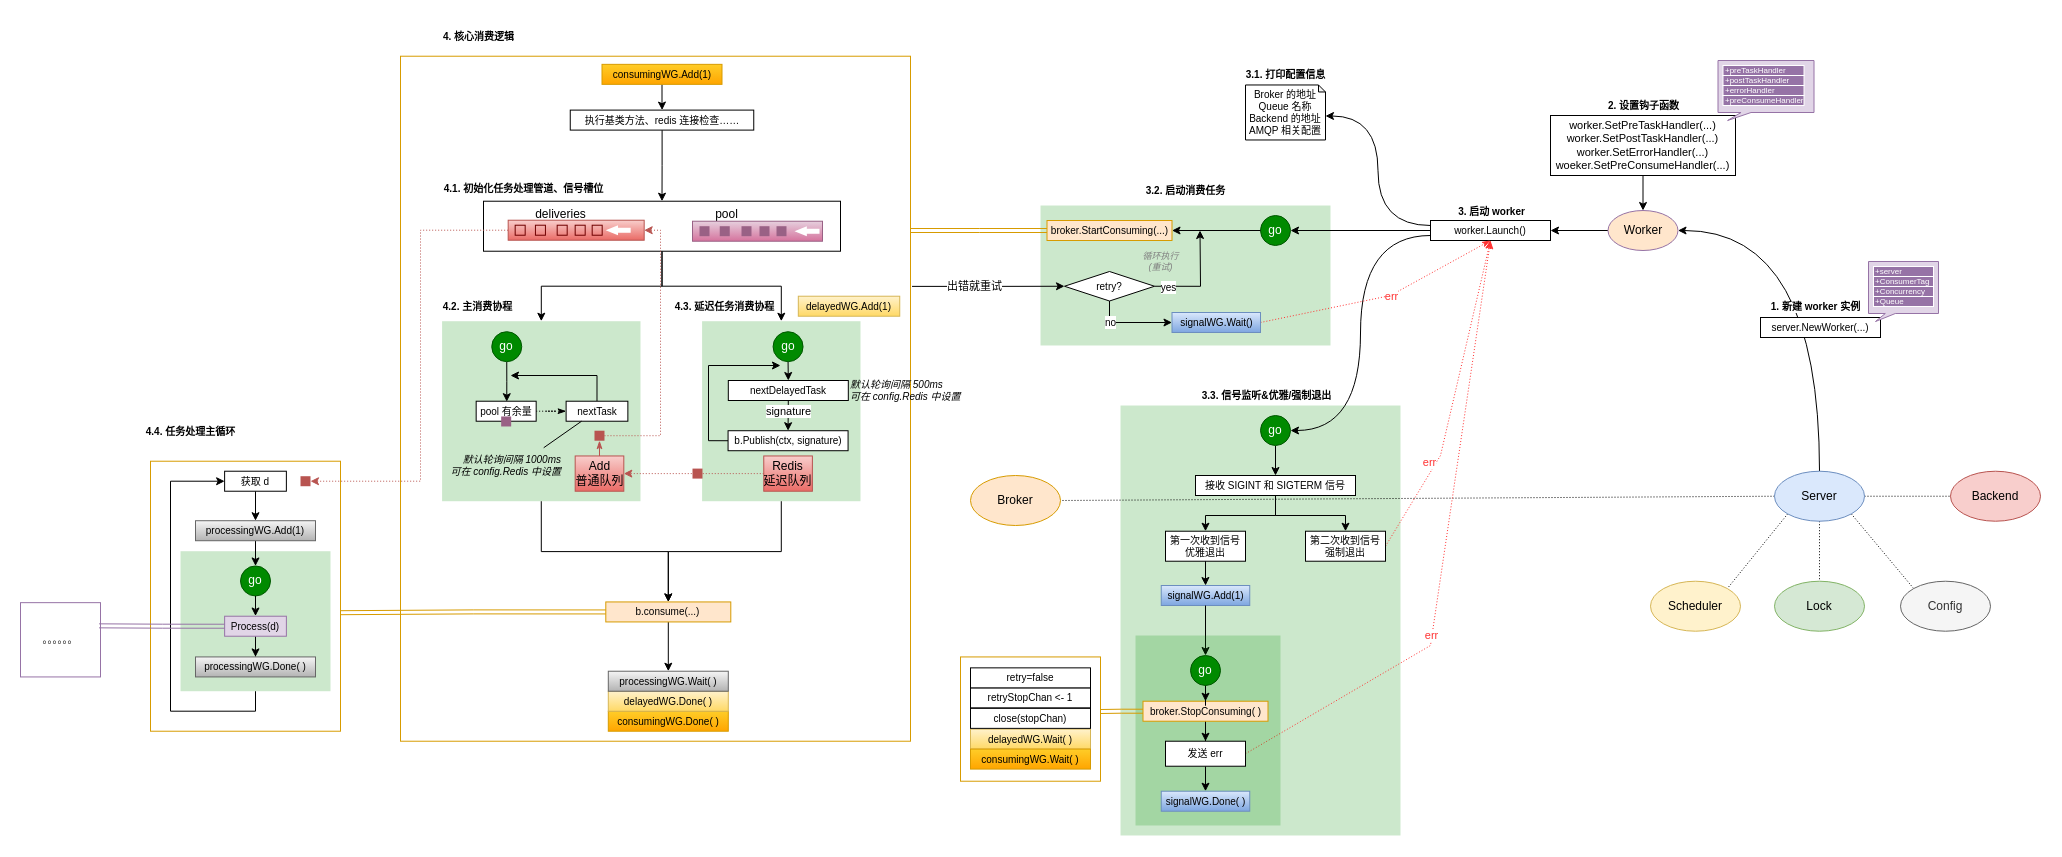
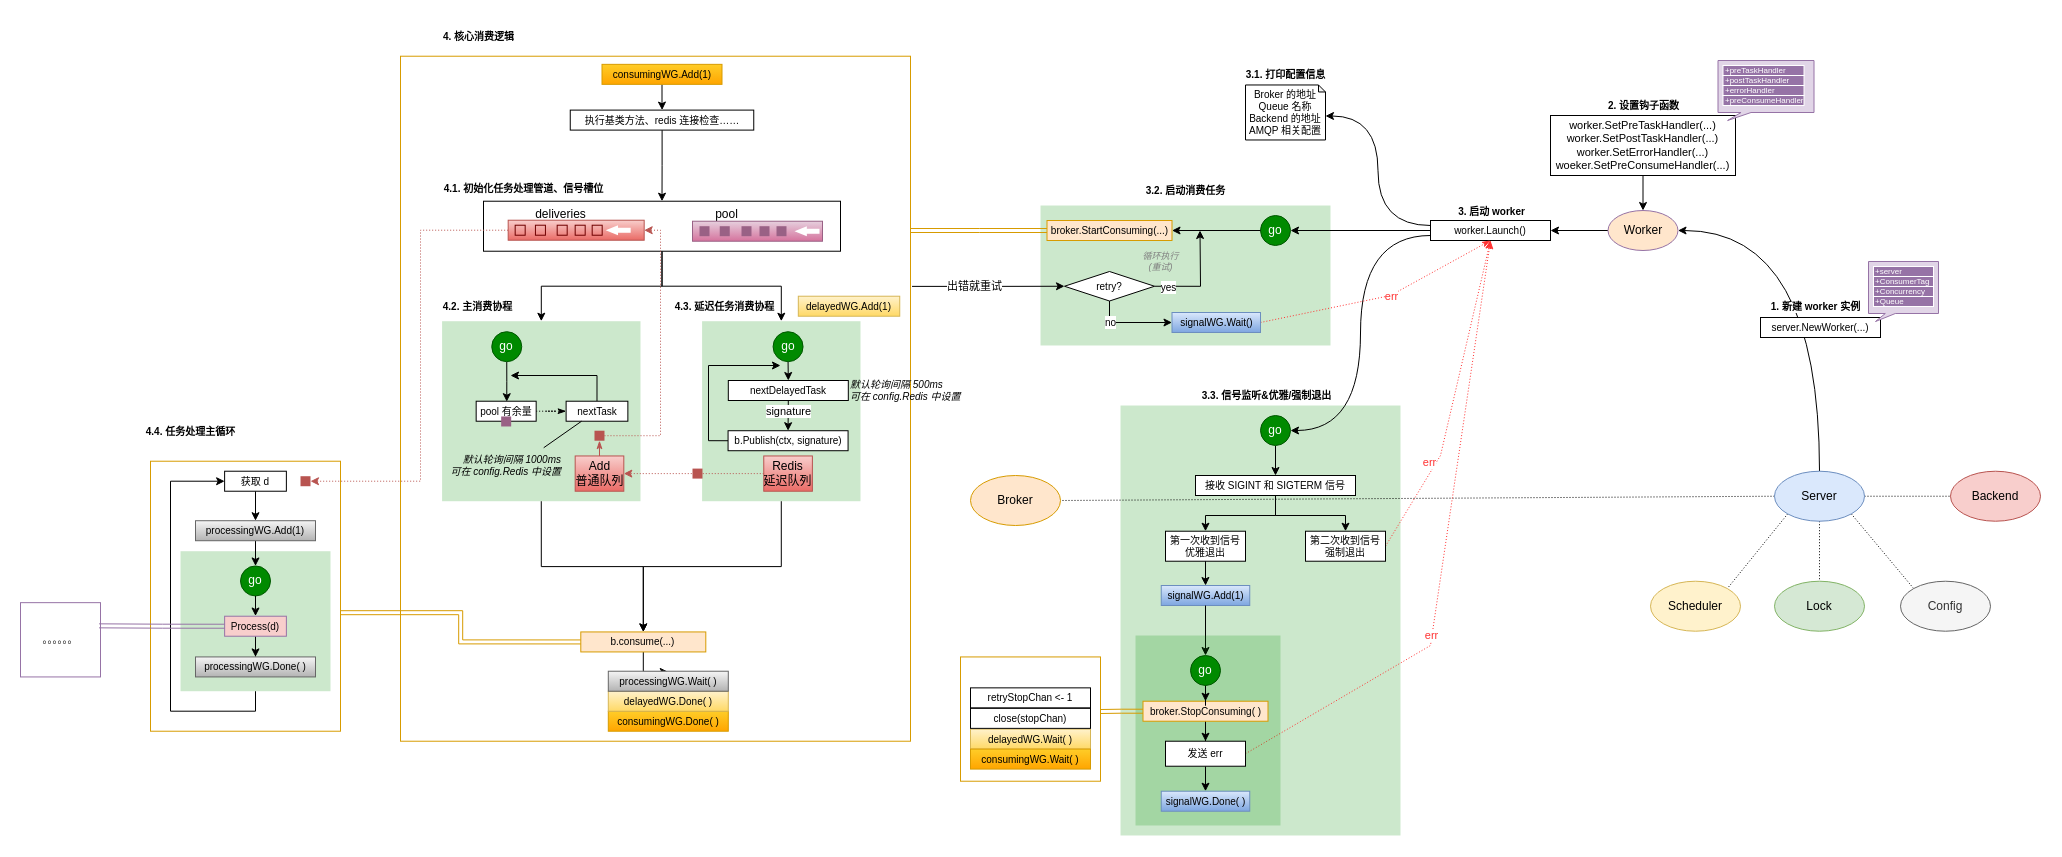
node "b.consume(...)": moved (668, 612) -> (643, 642)
node "Process(d)": fillcolor #e1d5e7 -> #f8cecc
node "retry=false": removed
